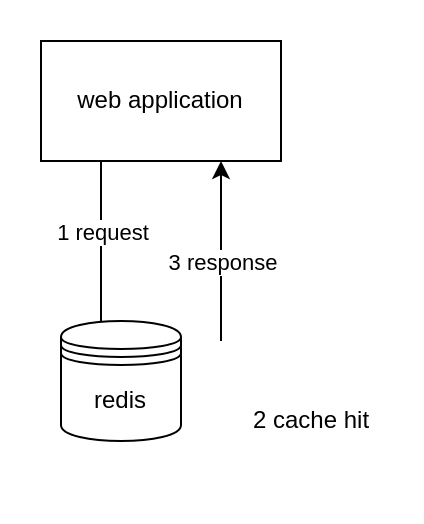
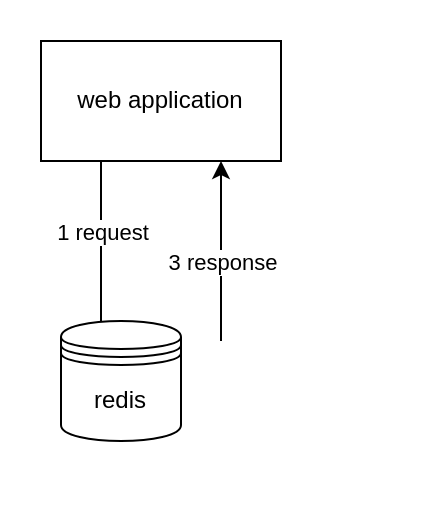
node "2 cache hit": removed
